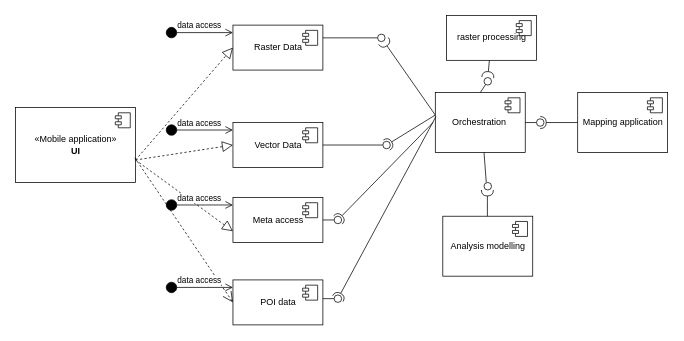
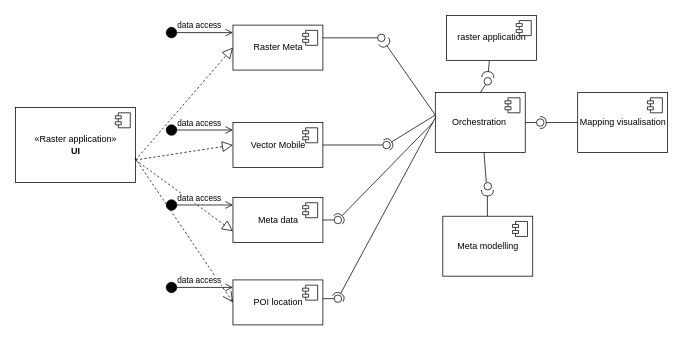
node "raster processing": label "raster processing" -> "raster application"
node "Raster Data": label "Raster Data" -> "Raster Meta"
node "Mapping application": label "Mapping application" -> "Mapping visualisation"
node "«Mobile application» UI": label "«Mobile application» UI" -> "«Raster application» UI"
node "Vector Data": label "Vector Data" -> "Vector Mobile"
node "Meta access": label "Meta access" -> "Meta data"
node "Analysis modelling": label "Analysis modelling" -> "Meta modelling"
node "POI data": label "POI data" -> "POI location"
